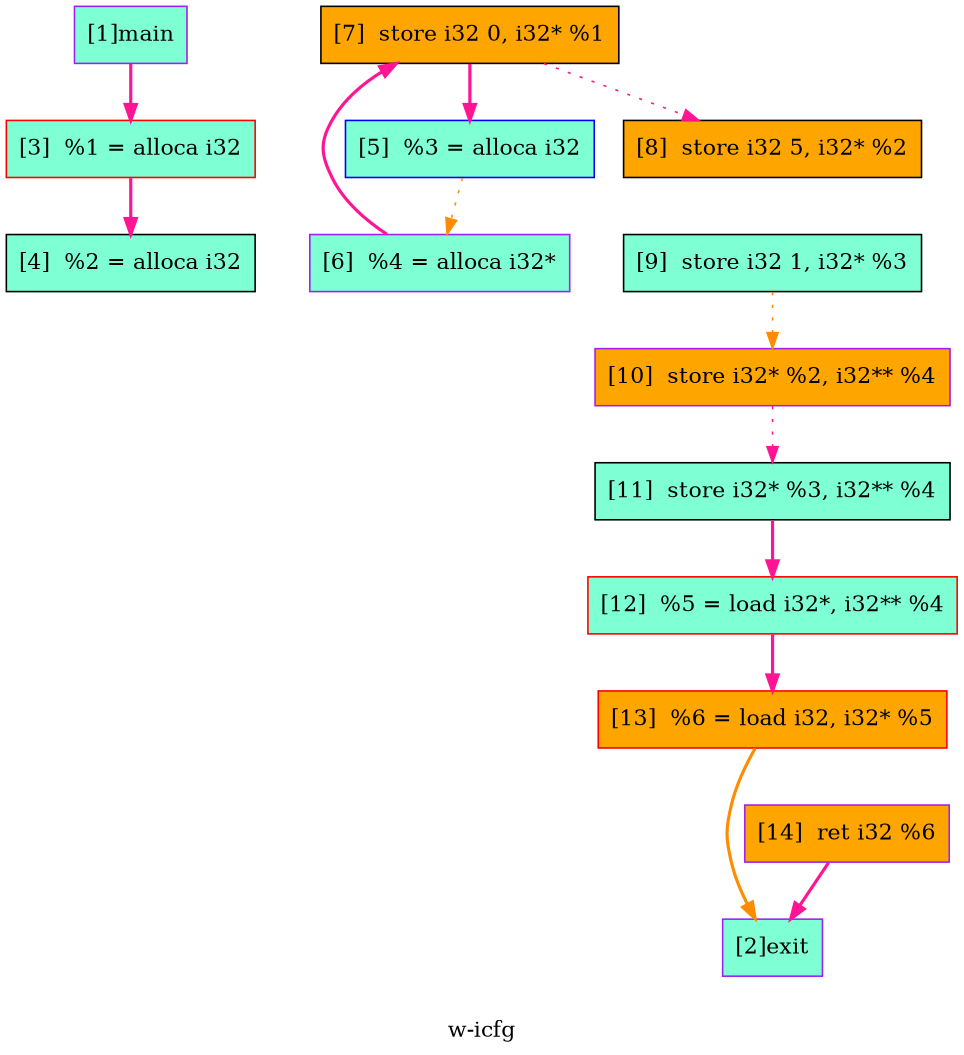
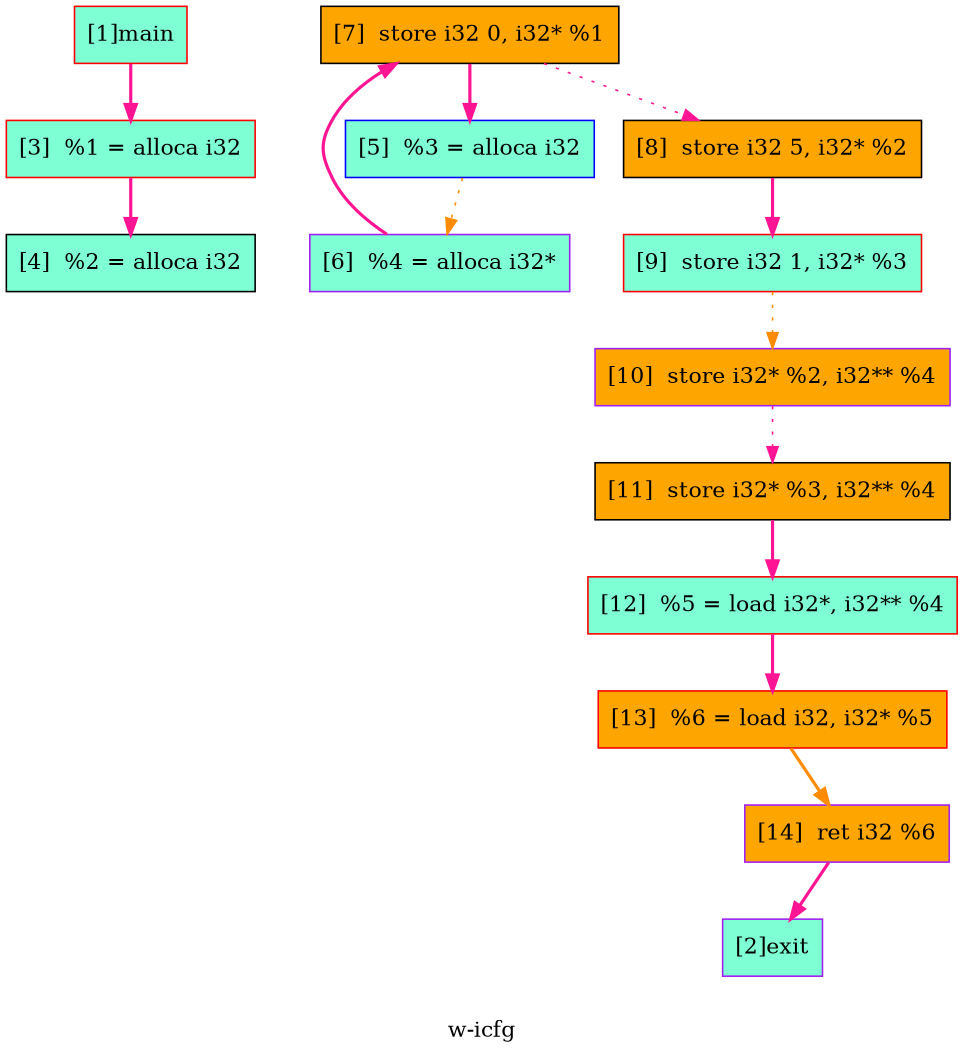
node "[1]main": color purple -> red
edge "[8]  store i32 5, i32* %2" -> "[9]  store i32 1, i32* %3": added
node "[9]  store i32 1, i32* %3": color black -> red
node "[11]  store i32* %3, i32** %4": fillcolor aquamarine -> orange
edge "[13]  %6 = load i32, i32* %5" -> "[2]exit": now "[13]  %6 = load i32, i32* %5" -> "[14]  ret i32 %6"
